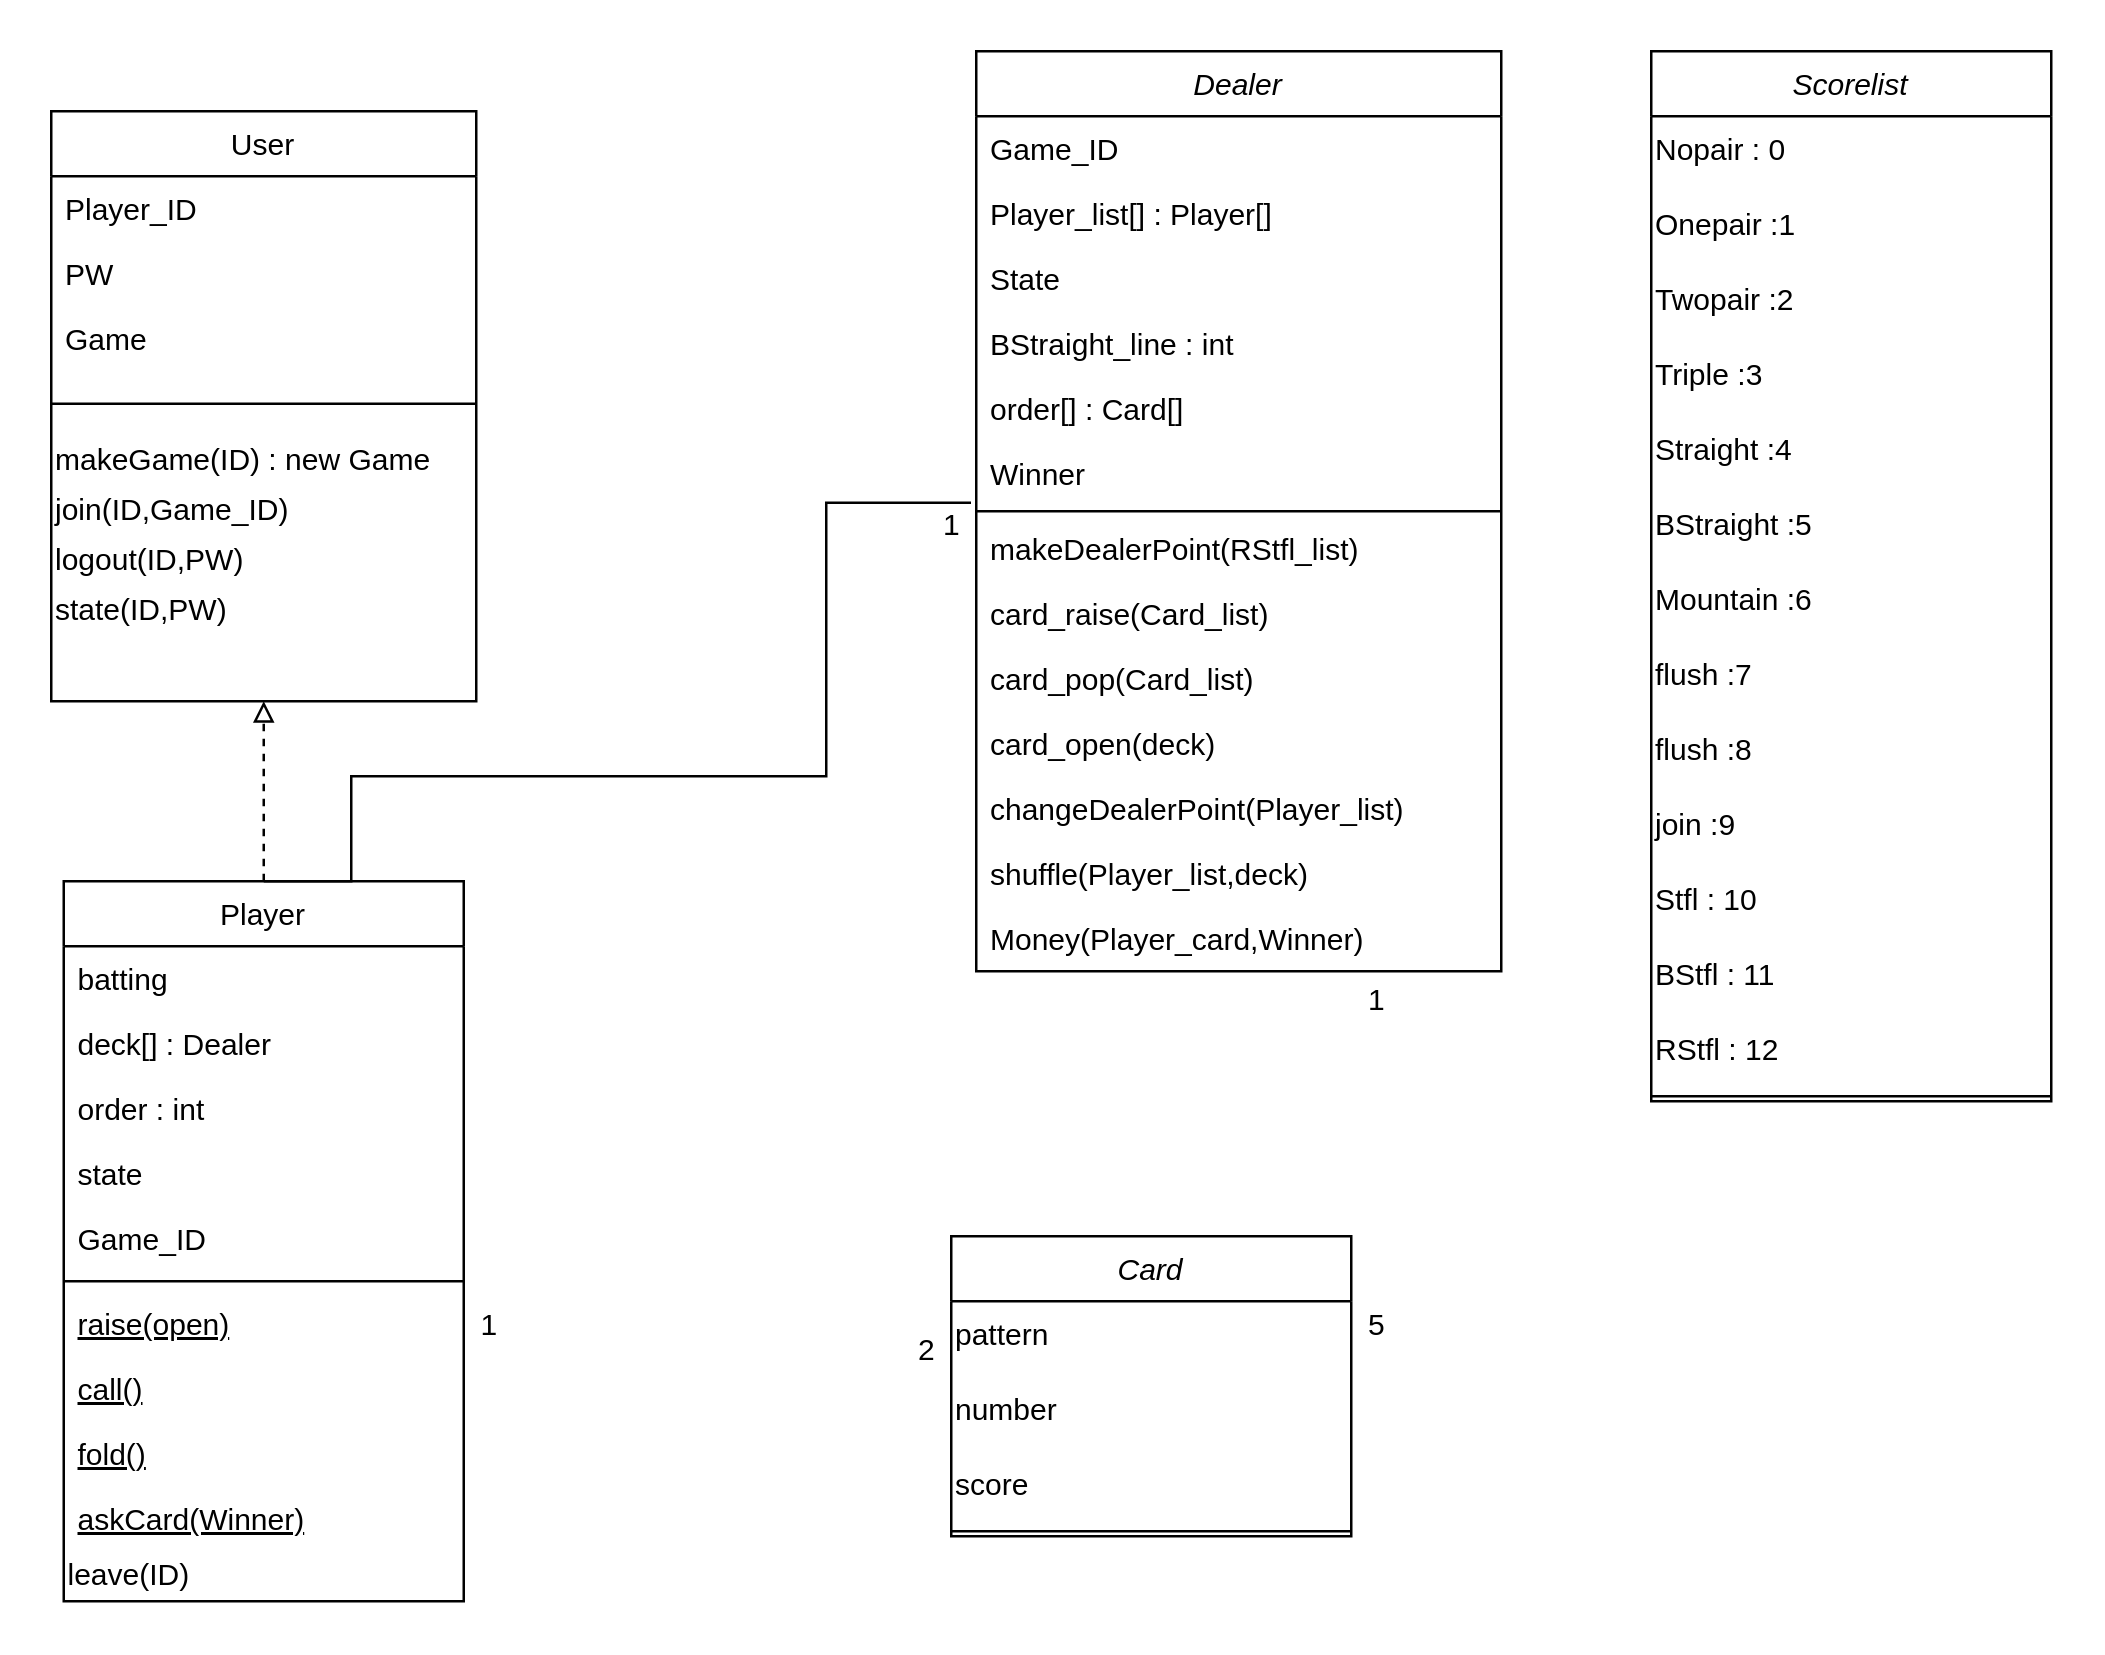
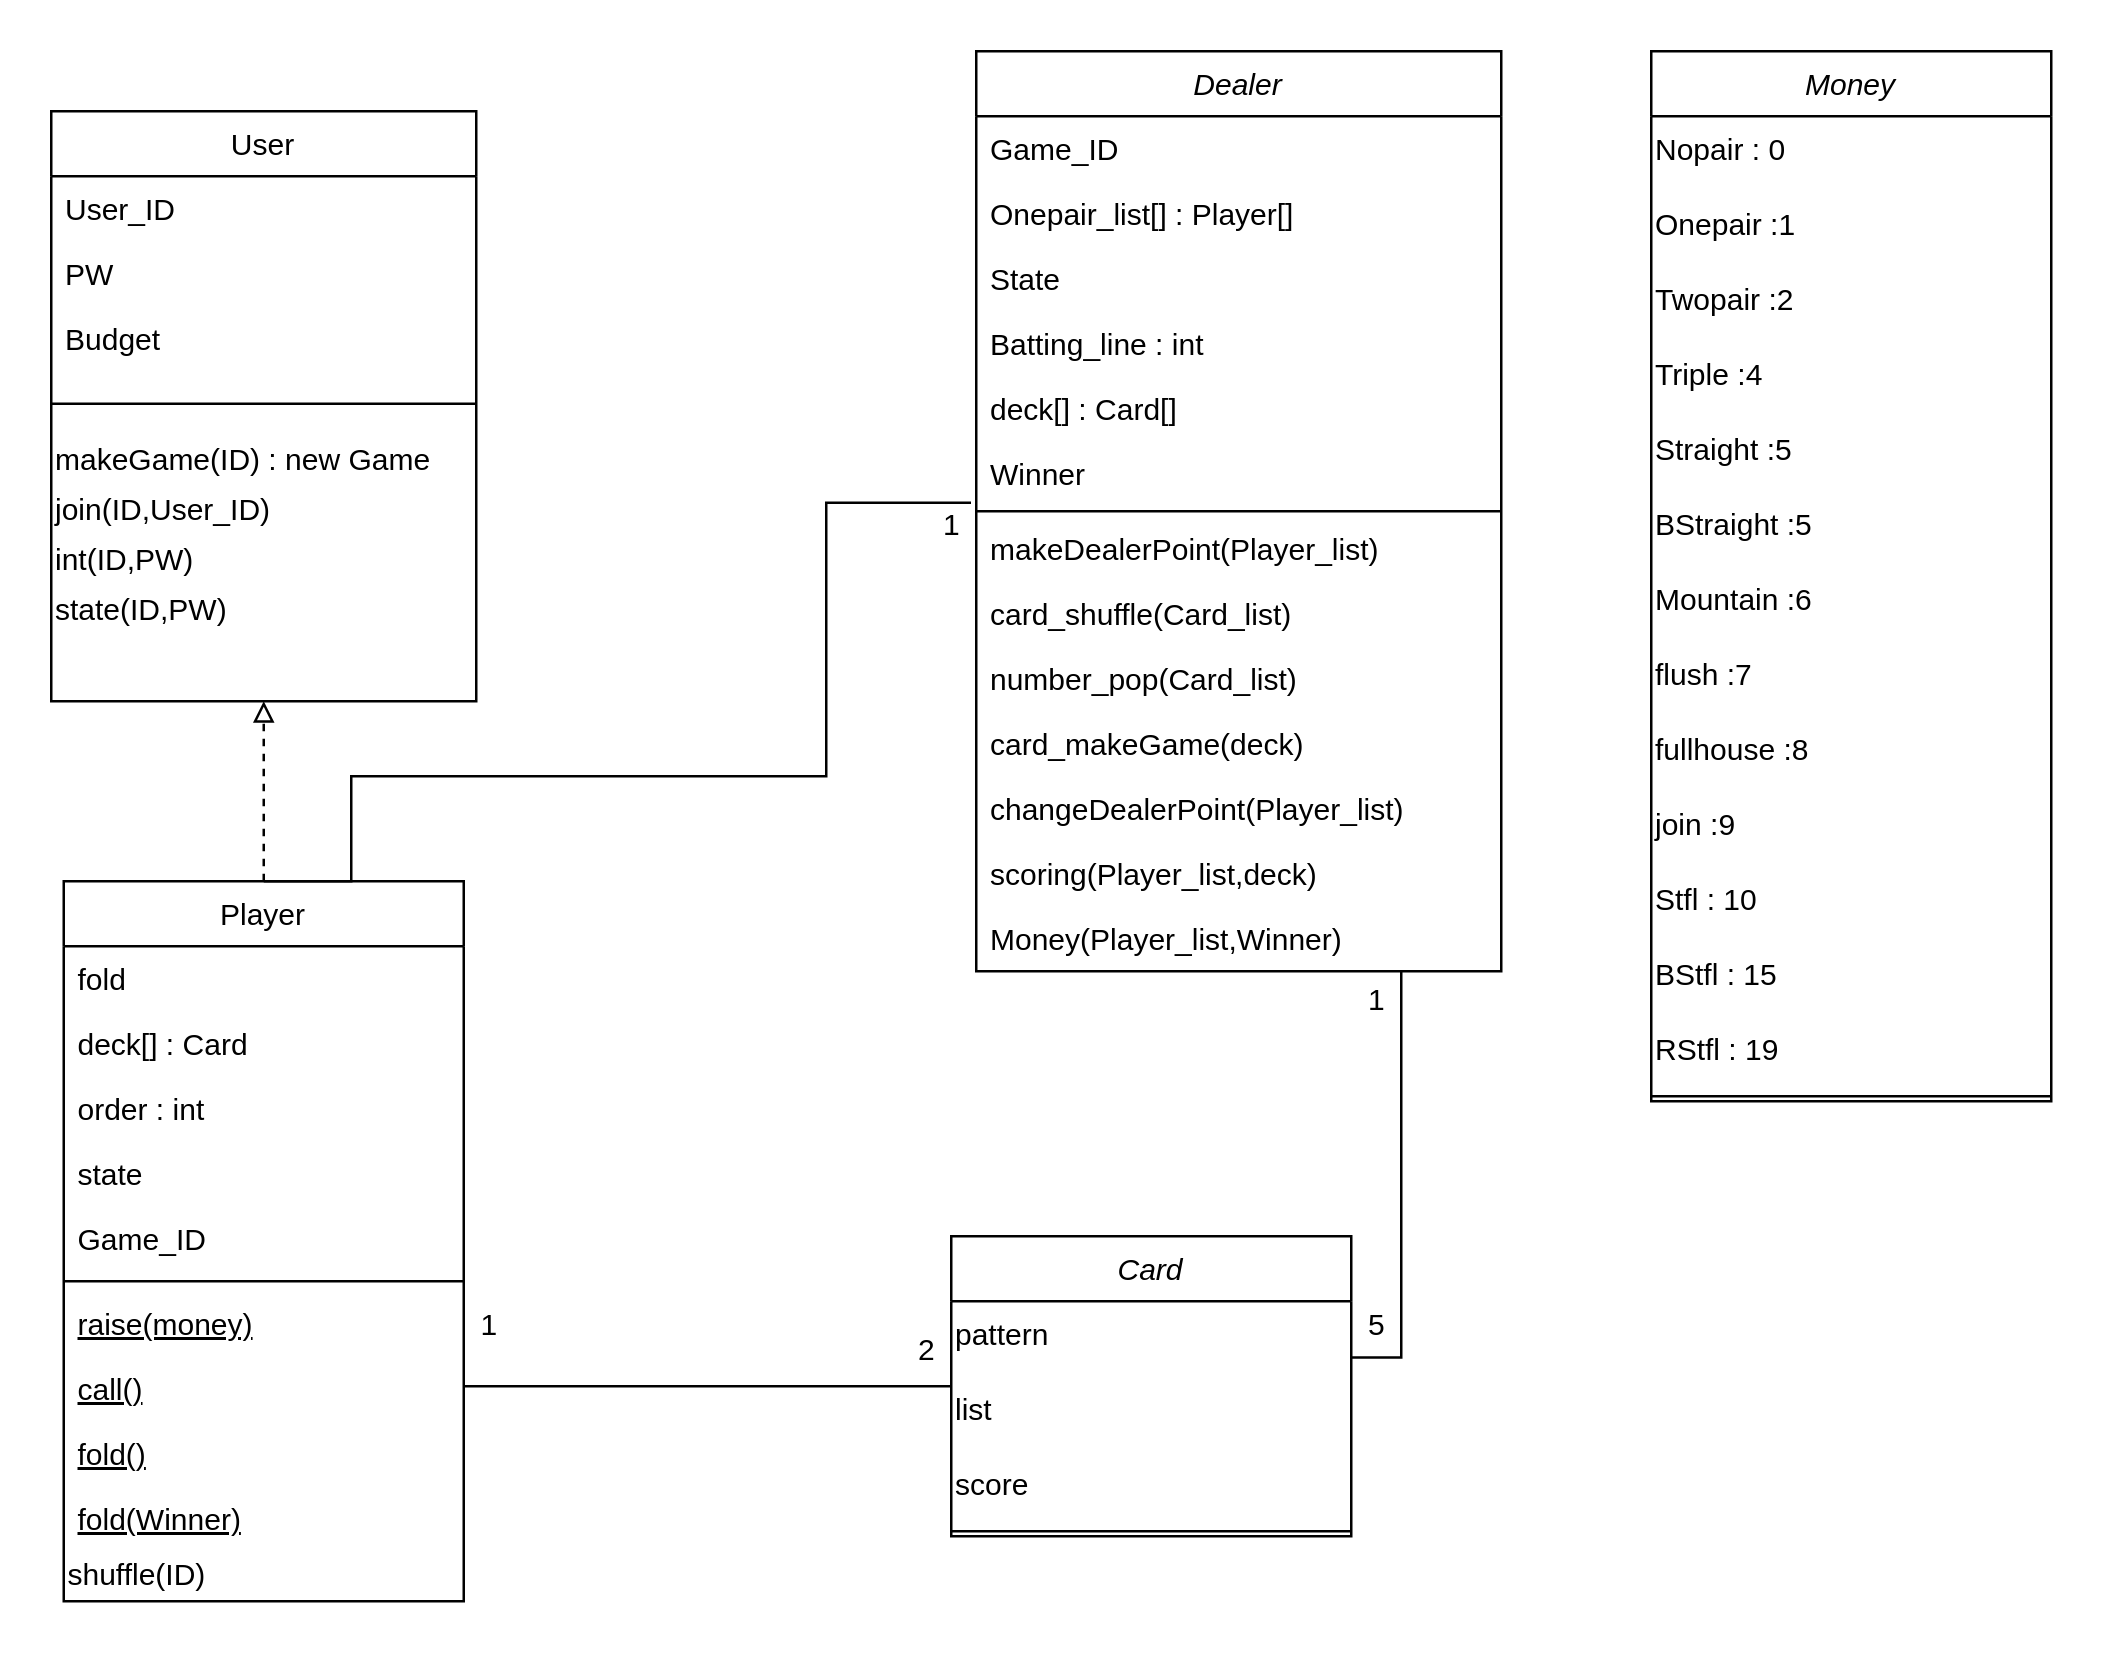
node "Scorelist": label "Scorelist" -> "Money"
node "Player_ID": label "Player_ID" -> "User_ID"
node "Player_list[] : Player[]": label "Player_list[] : Player[]" -> "Onepair_list[] : Player[]"
node "Game": label "Game" -> "Budget"
node "BStraight_line : int": label "BStraight_line : int" -> "Batting_line : int"
node "Triple :3": label "Triple :3" -> "Triple :4"
node "order[] : Card[]": label "order[] : Card[]" -> "deck[] : Card[]"
node "Straight :4": label "Straight :4" -> "Straight :5"
node "join(ID,Game_ID)": label "join(ID,Game_ID)" -> "join(ID,User_ID)"
node "makeDealerPoint(RStfl_list)": label "makeDealerPoint(RStfl_list)" -> "makeDealerPoint(Player_list)"
node "logout(ID,PW)": label "logout(ID,PW)" -> "int(ID,PW)"
node "card_raise(Card_list)": label "card_raise(Card_list)" -> "card_shuffle(Card_list)"
node "card_pop(Card_list)": label "card_pop(Card_list)" -> "number_pop(Card_list)"
node "card_open(deck)": label "card_open(deck)" -> "card_makeGame(deck)"
node "flush :8": label "flush :8" -> "fullhouse :8"
node "shuffle(Player_list,deck)": label "shuffle(Player_list,deck)" -> "scoring(Player_list,deck)"
node "Money(Player_card,Winner)": label "Money(Player_card,Winner)" -> "Money(Player_list,Winner)"
node "BStfl : 11": label "BStfl : 11" -> "BStfl : 15"
node "batting": label "batting" -> "fold"
node "deck[] : Dealer": label "deck[] : Dealer" -> "deck[] : Card"
node "RStfl : 12": label "RStfl : 12" -> "RStfl : 19"
edge "Dealer" -- "pattern": added
node "raise(open)": label "raise(open)" -> "raise(money)"
edge "Player" -- "Card": added
node "number": label "number" -> "list"
node "askCard(Winner)": label "askCard(Winner)" -> "fold(Winner)"
node "leave(ID)": label "leave(ID)" -> "shuffle(ID)"
